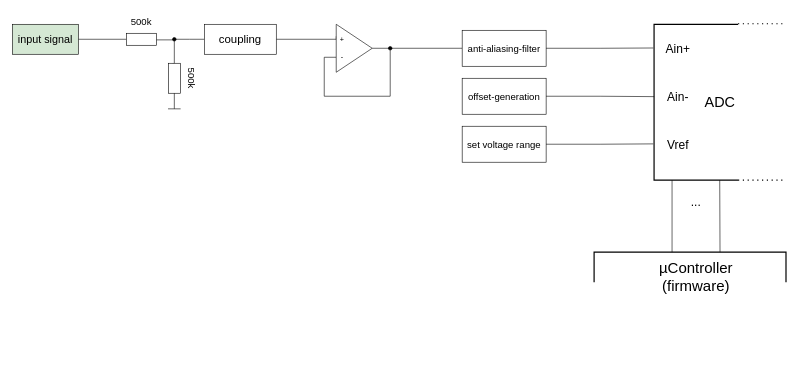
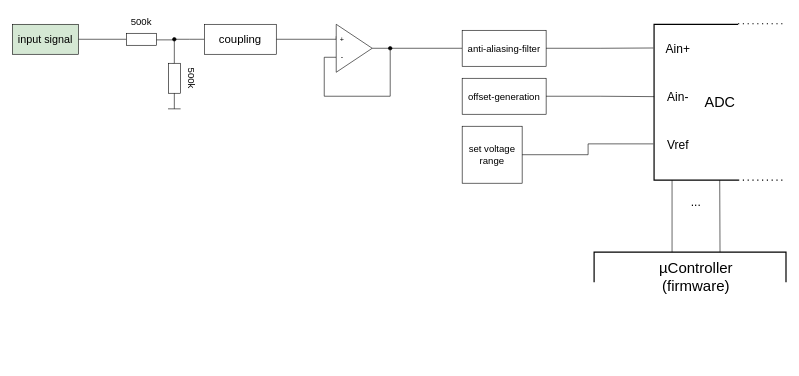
node "set voltage range": size 84x36 -> 60x57
